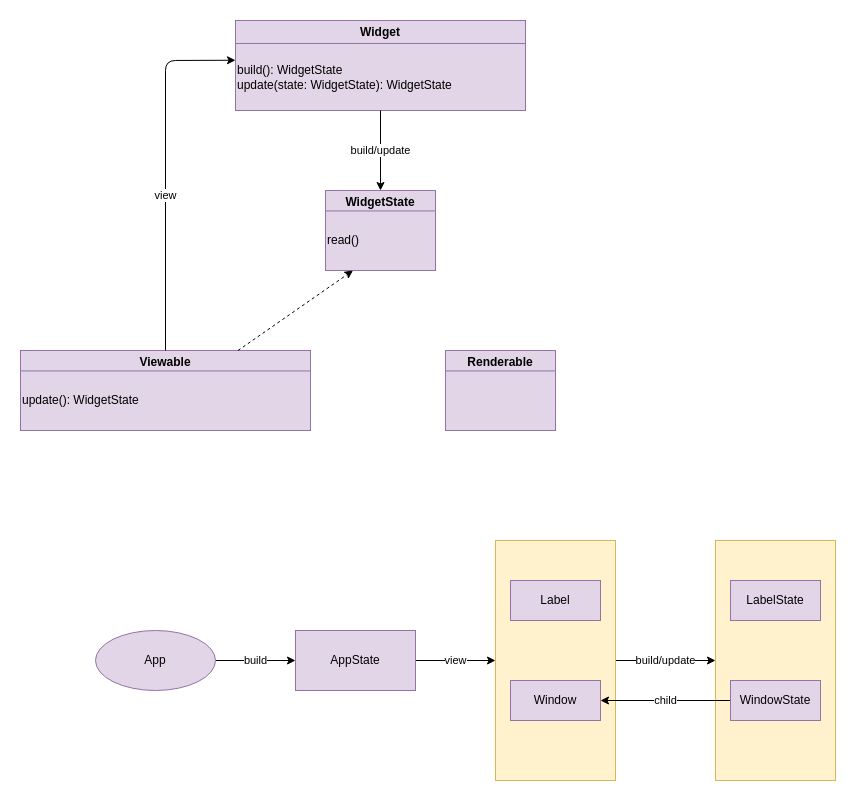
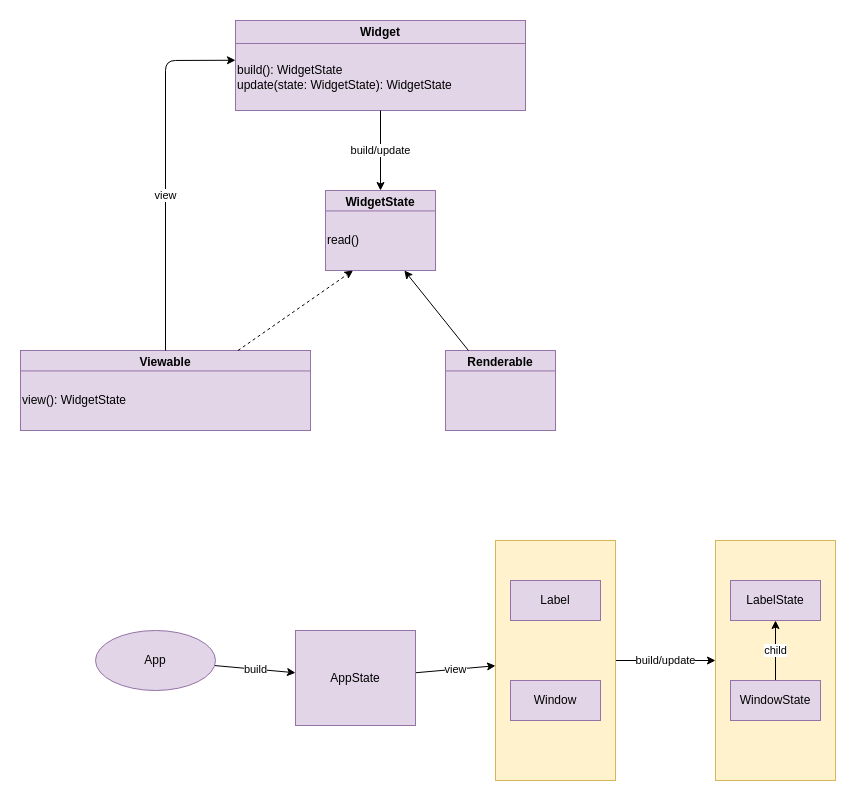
edge "Renderable" -> "read()": added
node "update(): WidgetState": label "update(): WidgetState" -> "view(): WidgetState"
node "AppState": size 120x60 -> 120x95
edge "WindowState" -> "Window": now "WindowState" -> "LabelState"
